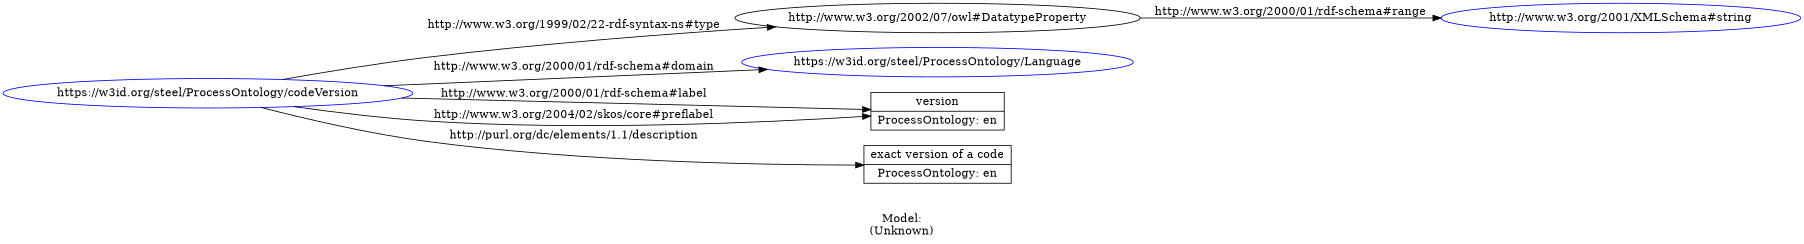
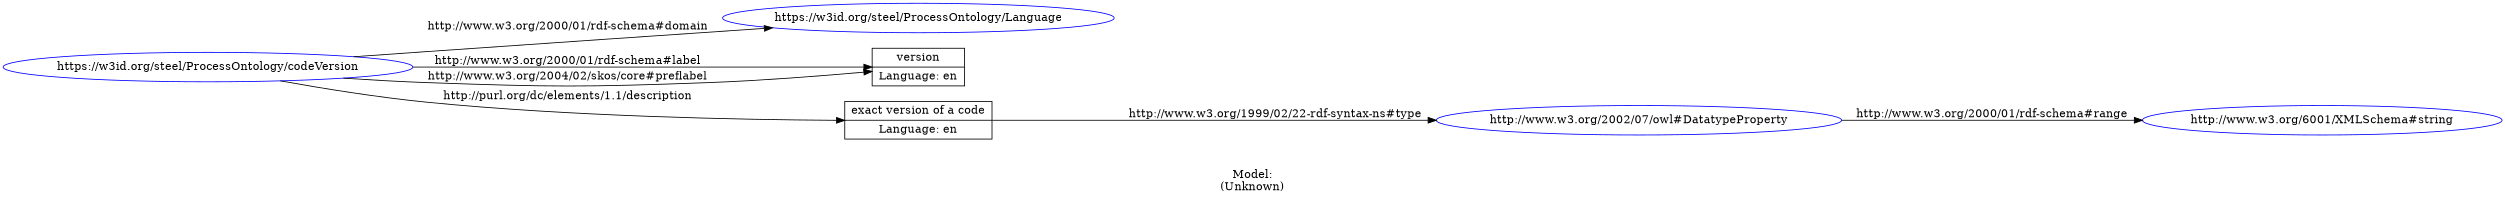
node "http://www.w3.org/2002/07/owl#DatatypeProperty": color black -> blue
node "http://www.w3.org/2001/XMLSchema#string": label "http://www.w3.org/2001/XMLSchema#string" -> "http://www.w3.org/6001/XMLSchema#string"
edge "https://w3id.org/steel/ProcessOntology/codeVersion" -> "http://www.w3.org/2002/07/owl#DatatypeProperty": now "exact version of a code" -> "http://www.w3.org/2002/07/owl#DatatypeProperty"
node "version": text "ProcessOntology: en" -> "Language: en"
node "exact version of a code": text "ProcessOntology: en" -> "Language: en"
